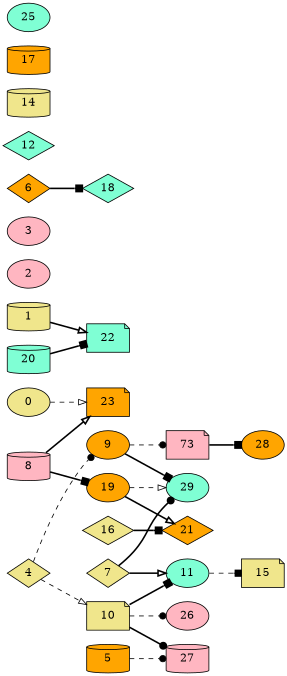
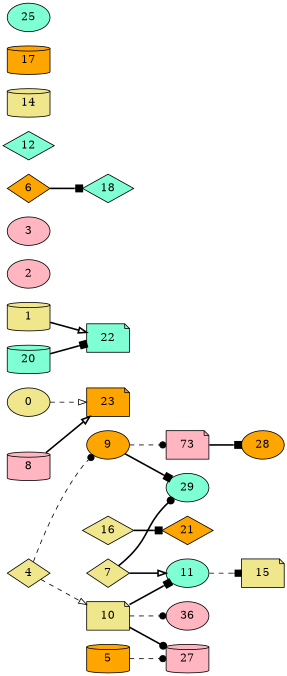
node "19": removed
node "26": label "26" -> "36"
